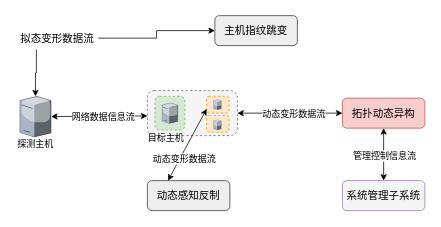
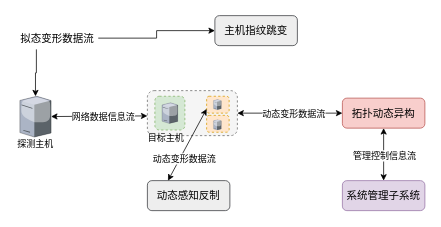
node "系统管理子系统": fillcolor #f5f5f5 -> #e1d5e7
